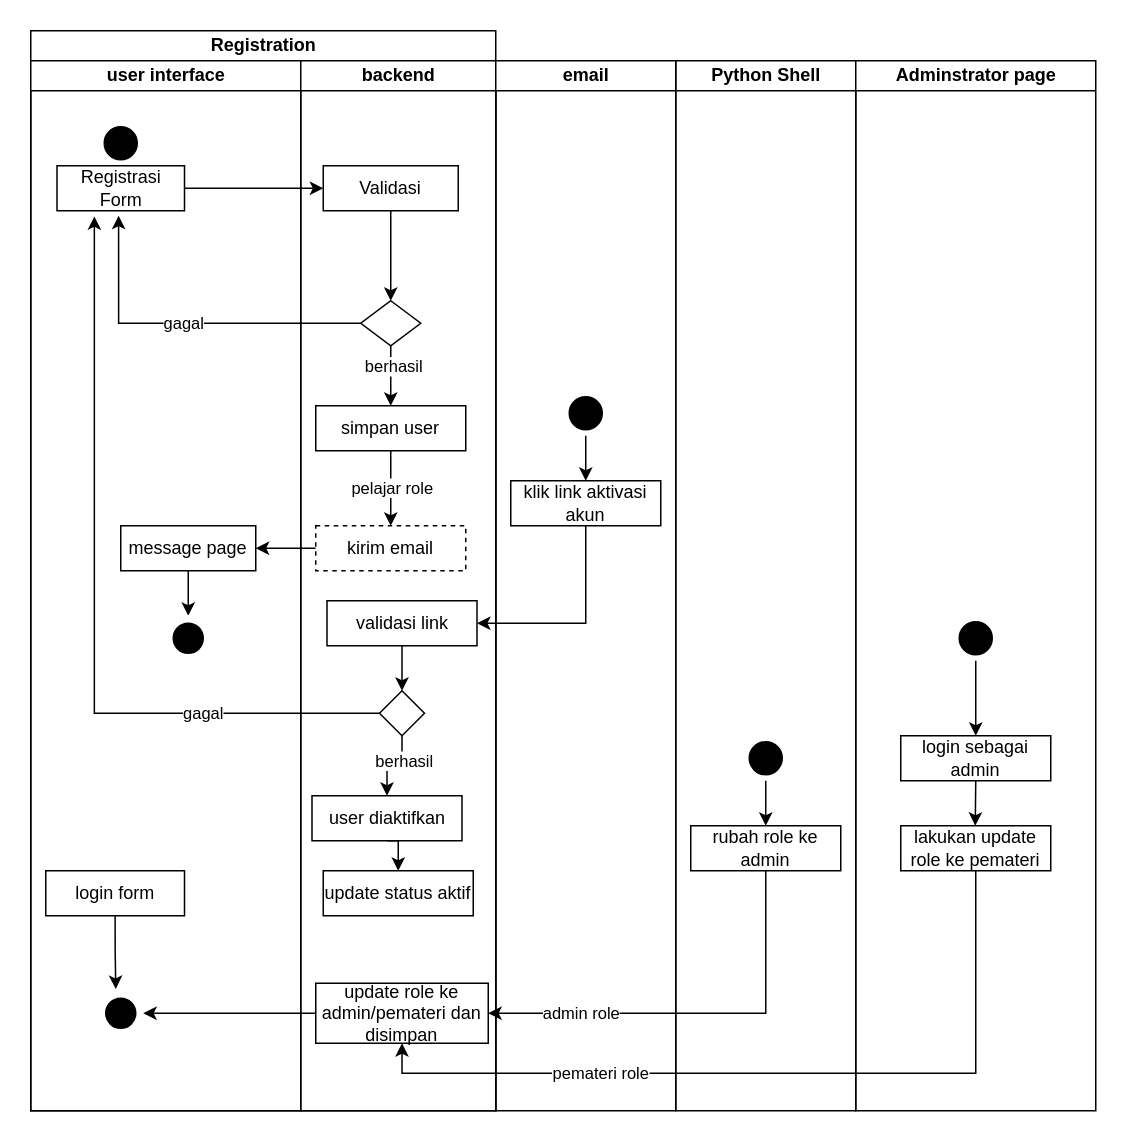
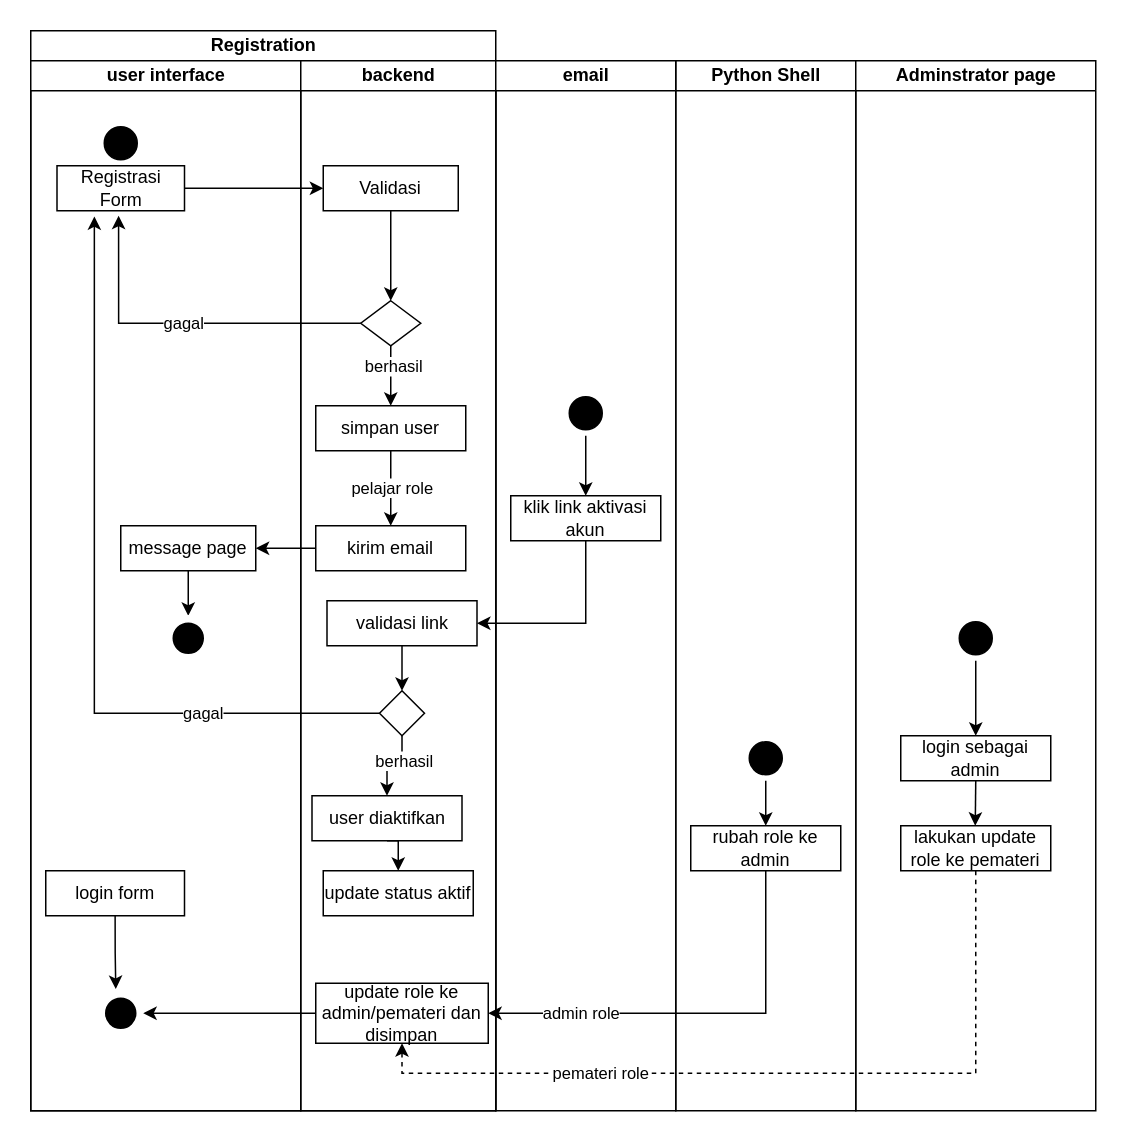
node "klik link aktivasi akun": moved (586, 503) -> (586, 518)
node "kirim email": style dashed -> solid
edge "lakukan update role ke pemateri" -> "update role ke admin/pemateri dan disimpan": style solid -> dashed
